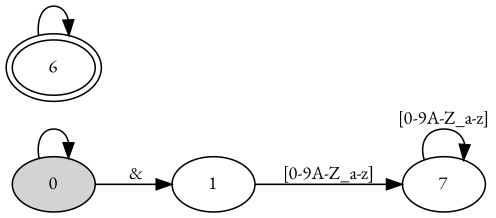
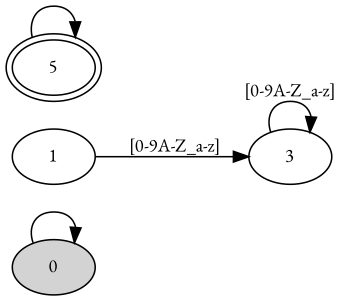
node "6": label "6" -> "5"
edge "0" -> "1": removed, label "&"
node "7": label "7" -> "3"
